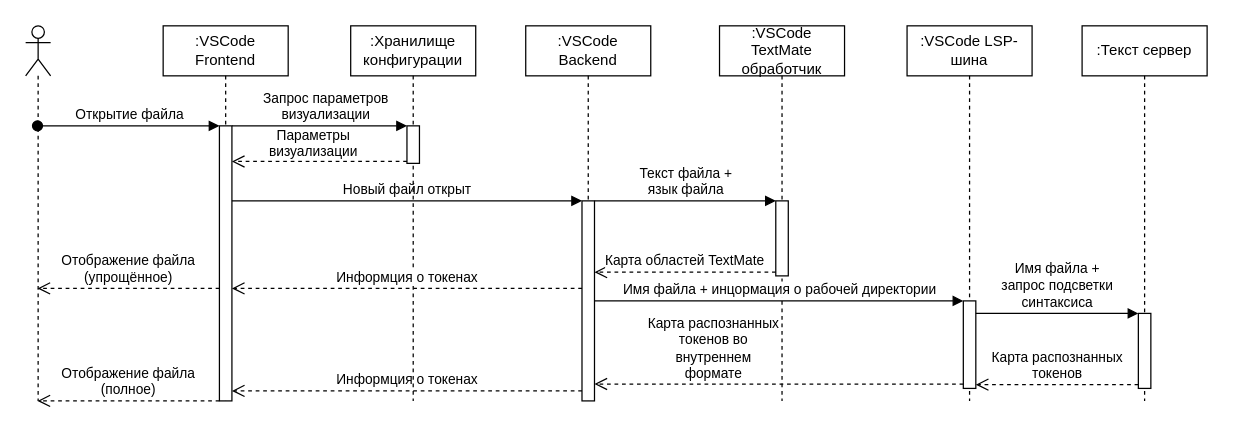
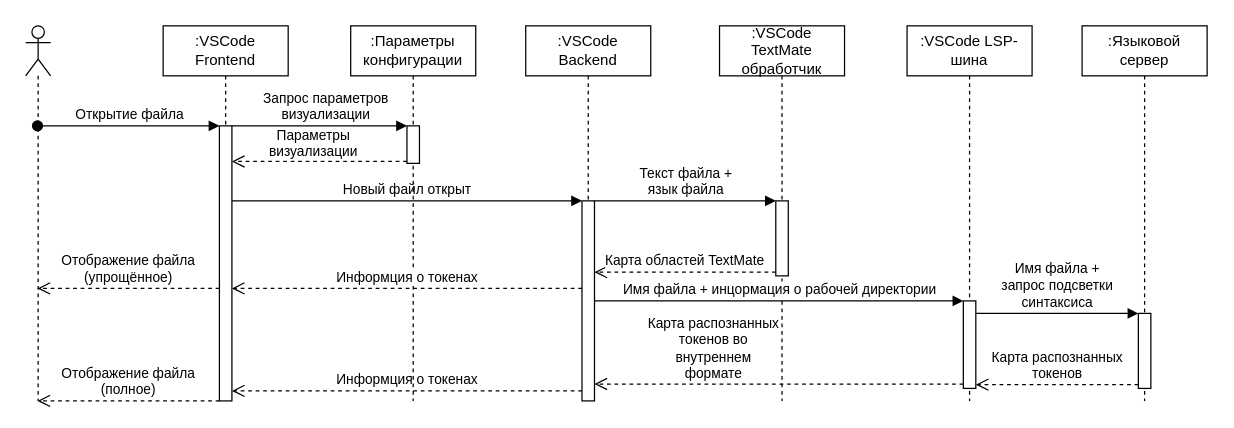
node ":Хранилище конфигурации": label ":Хранилище конфигурации" -> ":Параметры конфигурации"
node ":Текст сервер": label ":Текст сервер" -> ":Языковой сервер"
